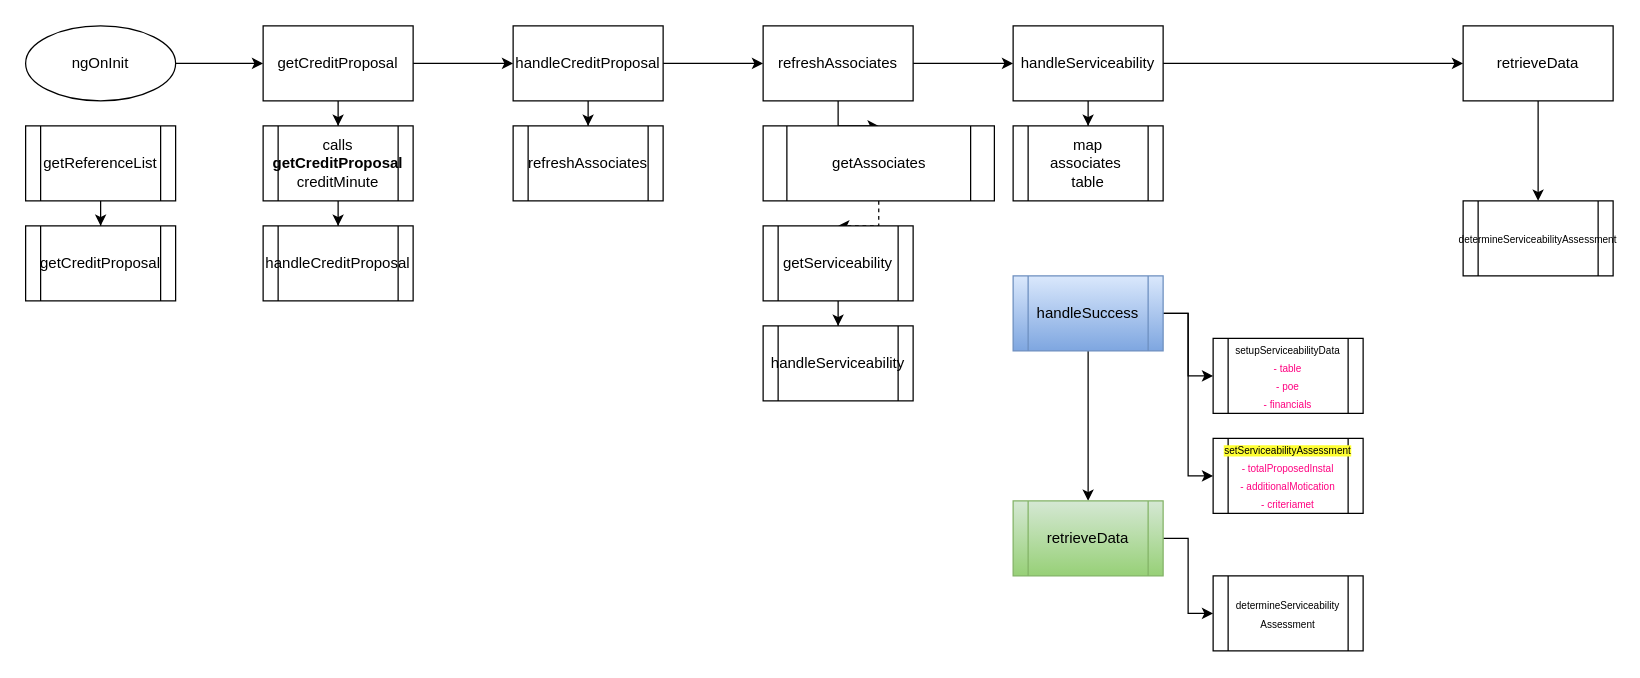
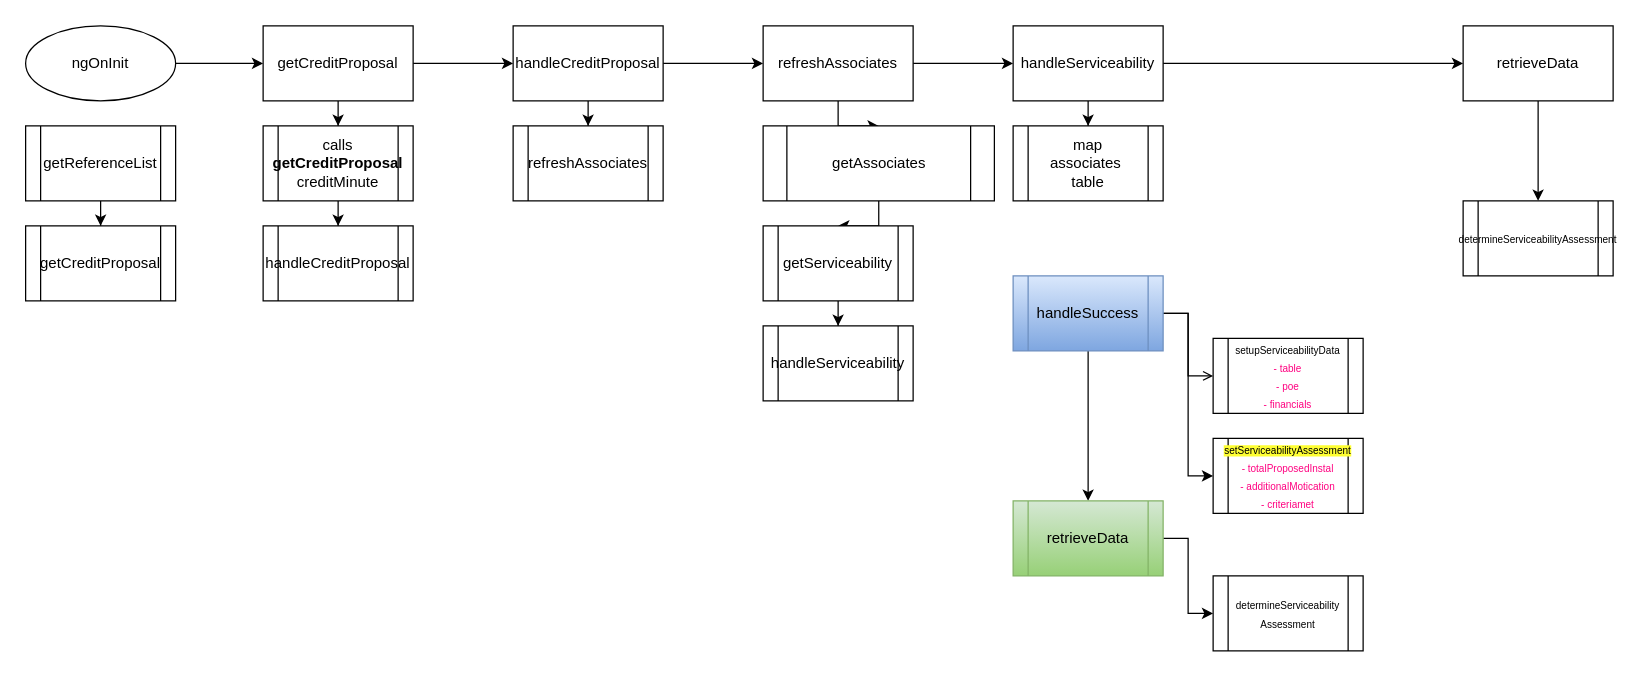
edge "getAssociates" -> "getServiceability": style dashed -> solid
edge "handleSuccess" -> "setupServiceabilityData - table - poe - financials": arrowhead classic -> open
